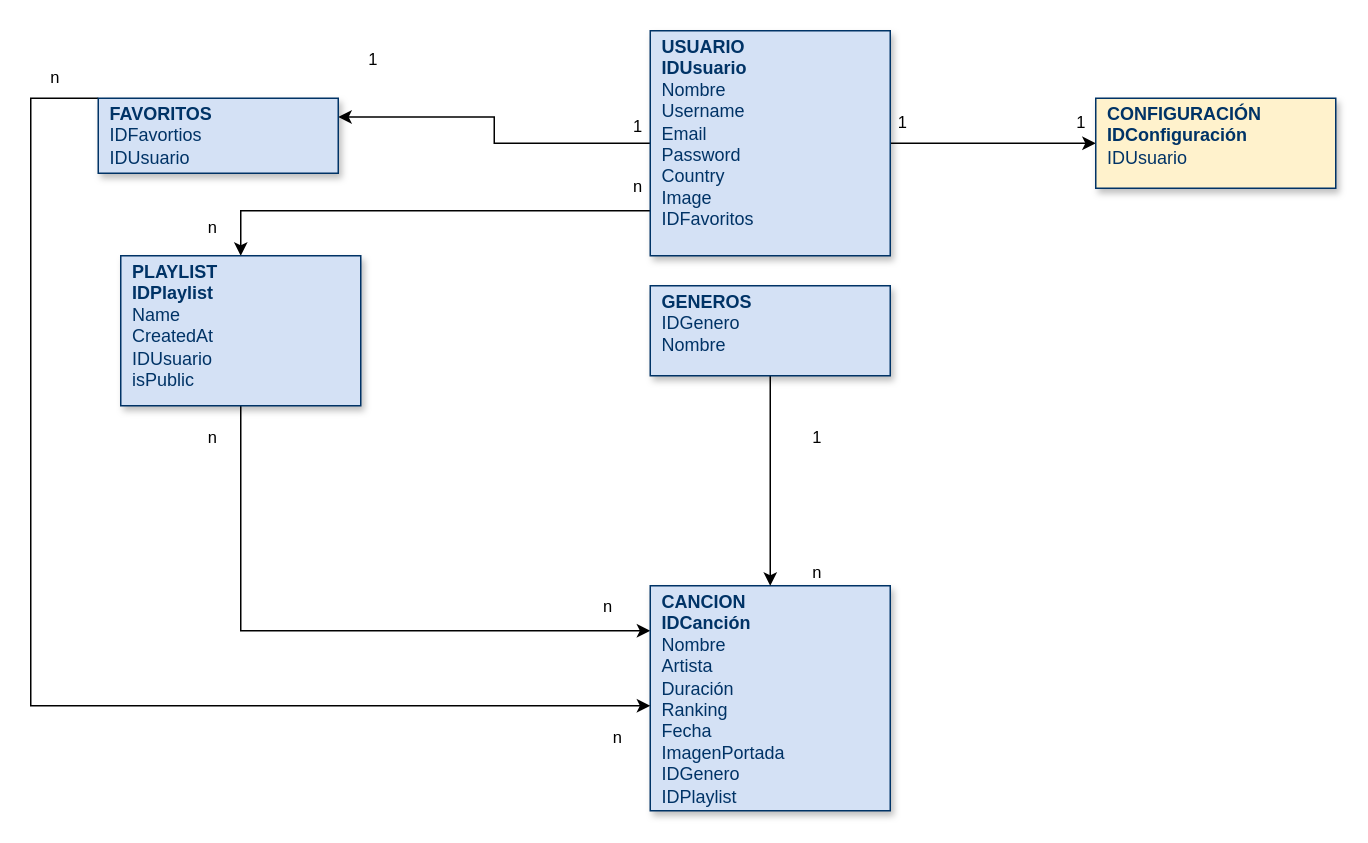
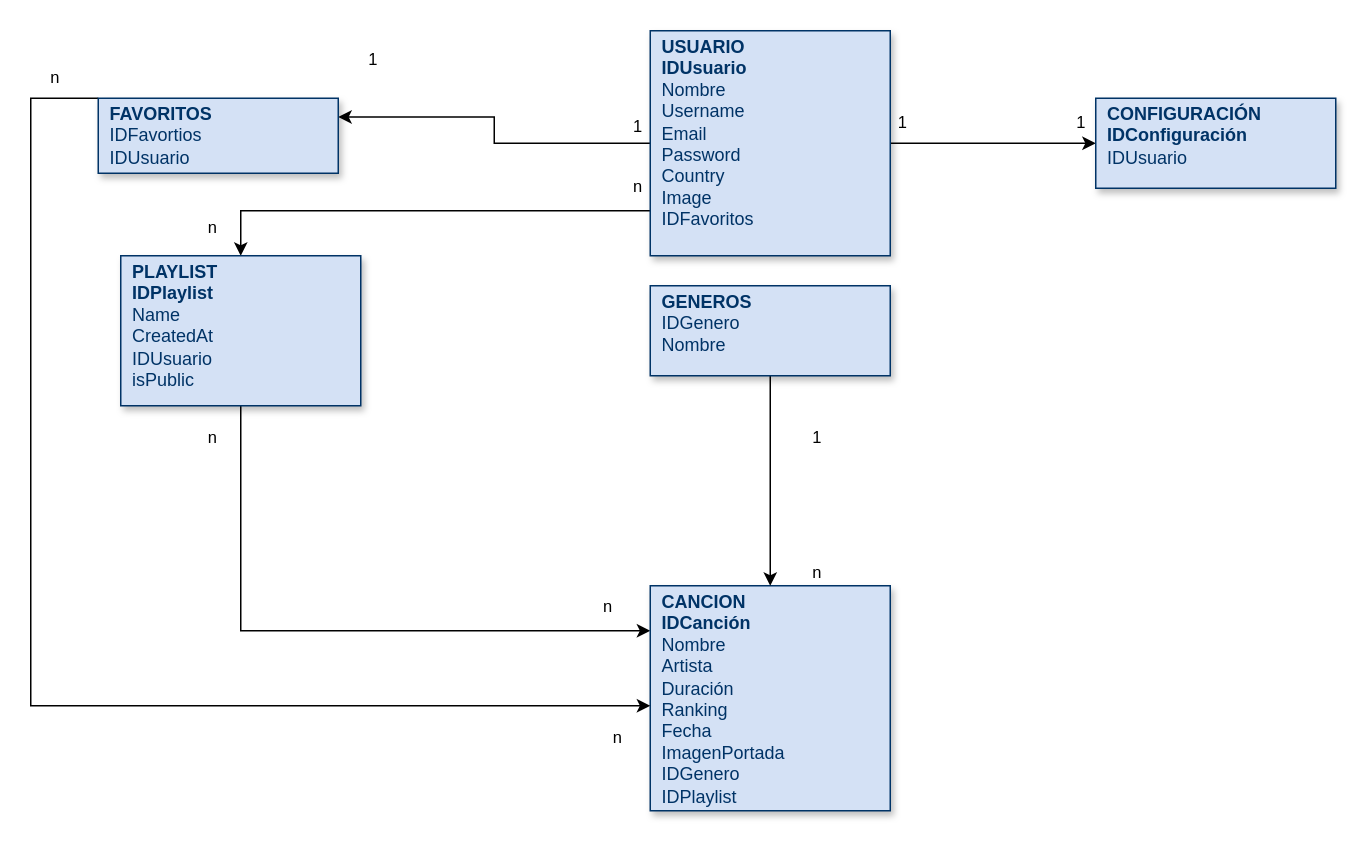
node "CONFIGURACIÓN IDConfiguración IDUsuario": fillcolor #fff2cc -> #d4e1f5
